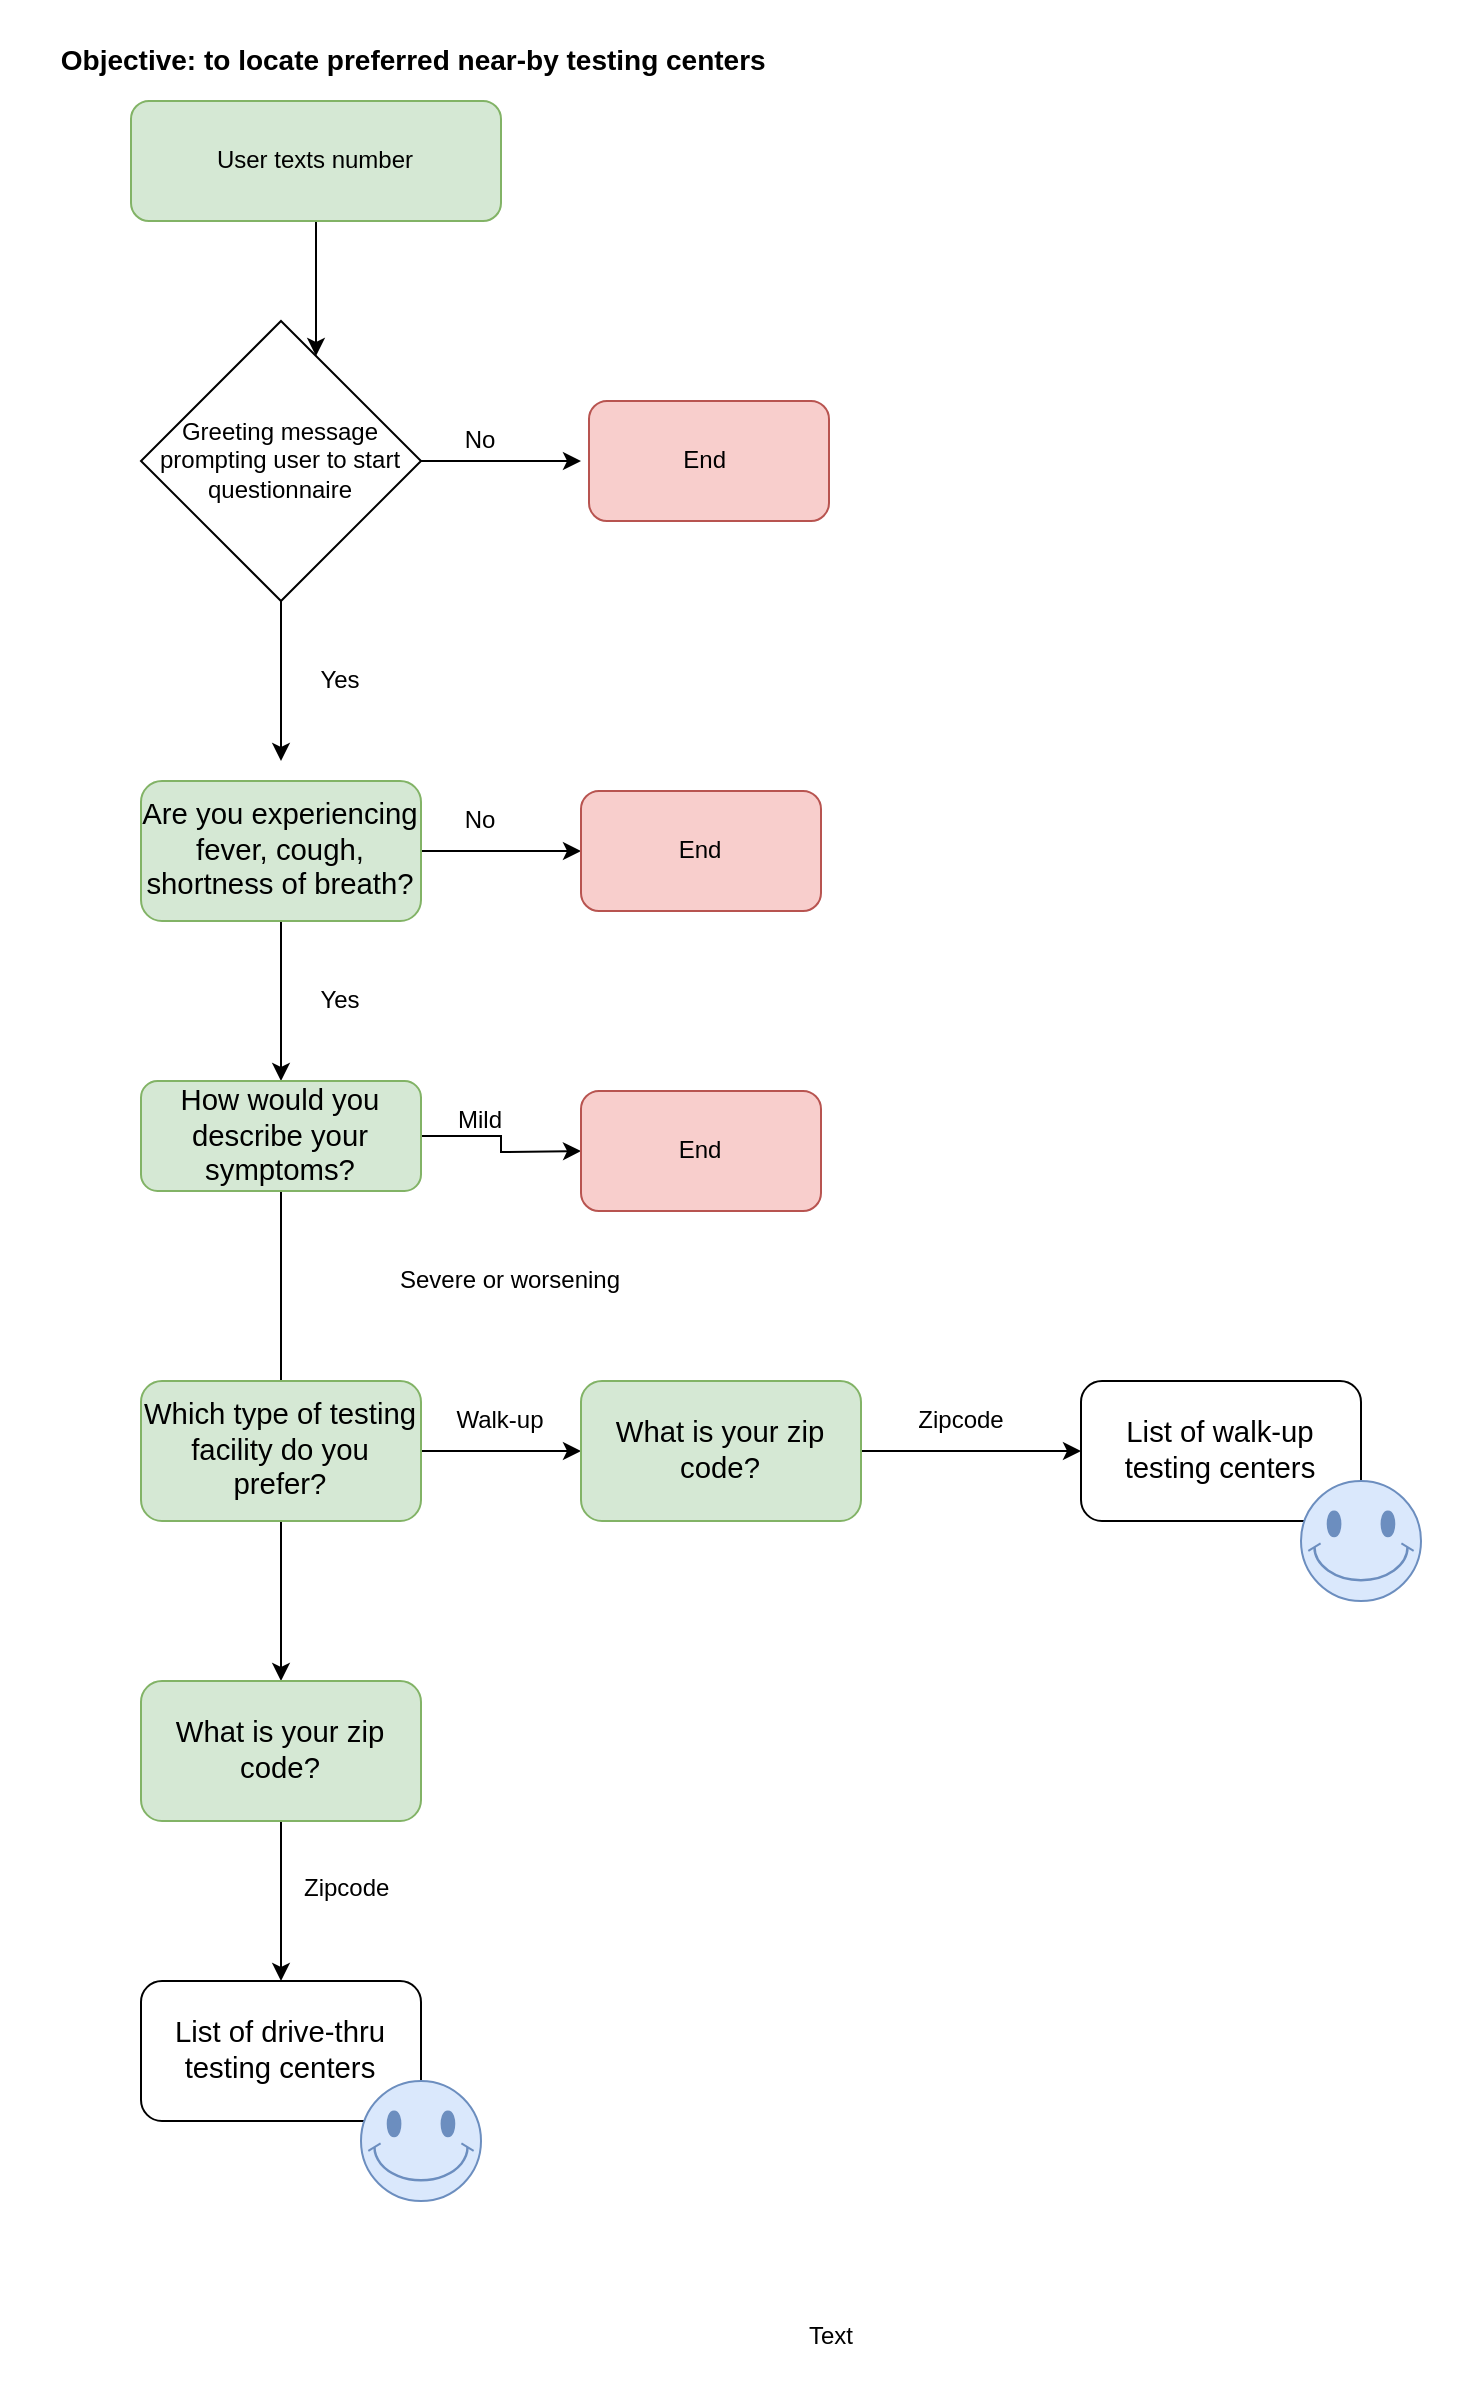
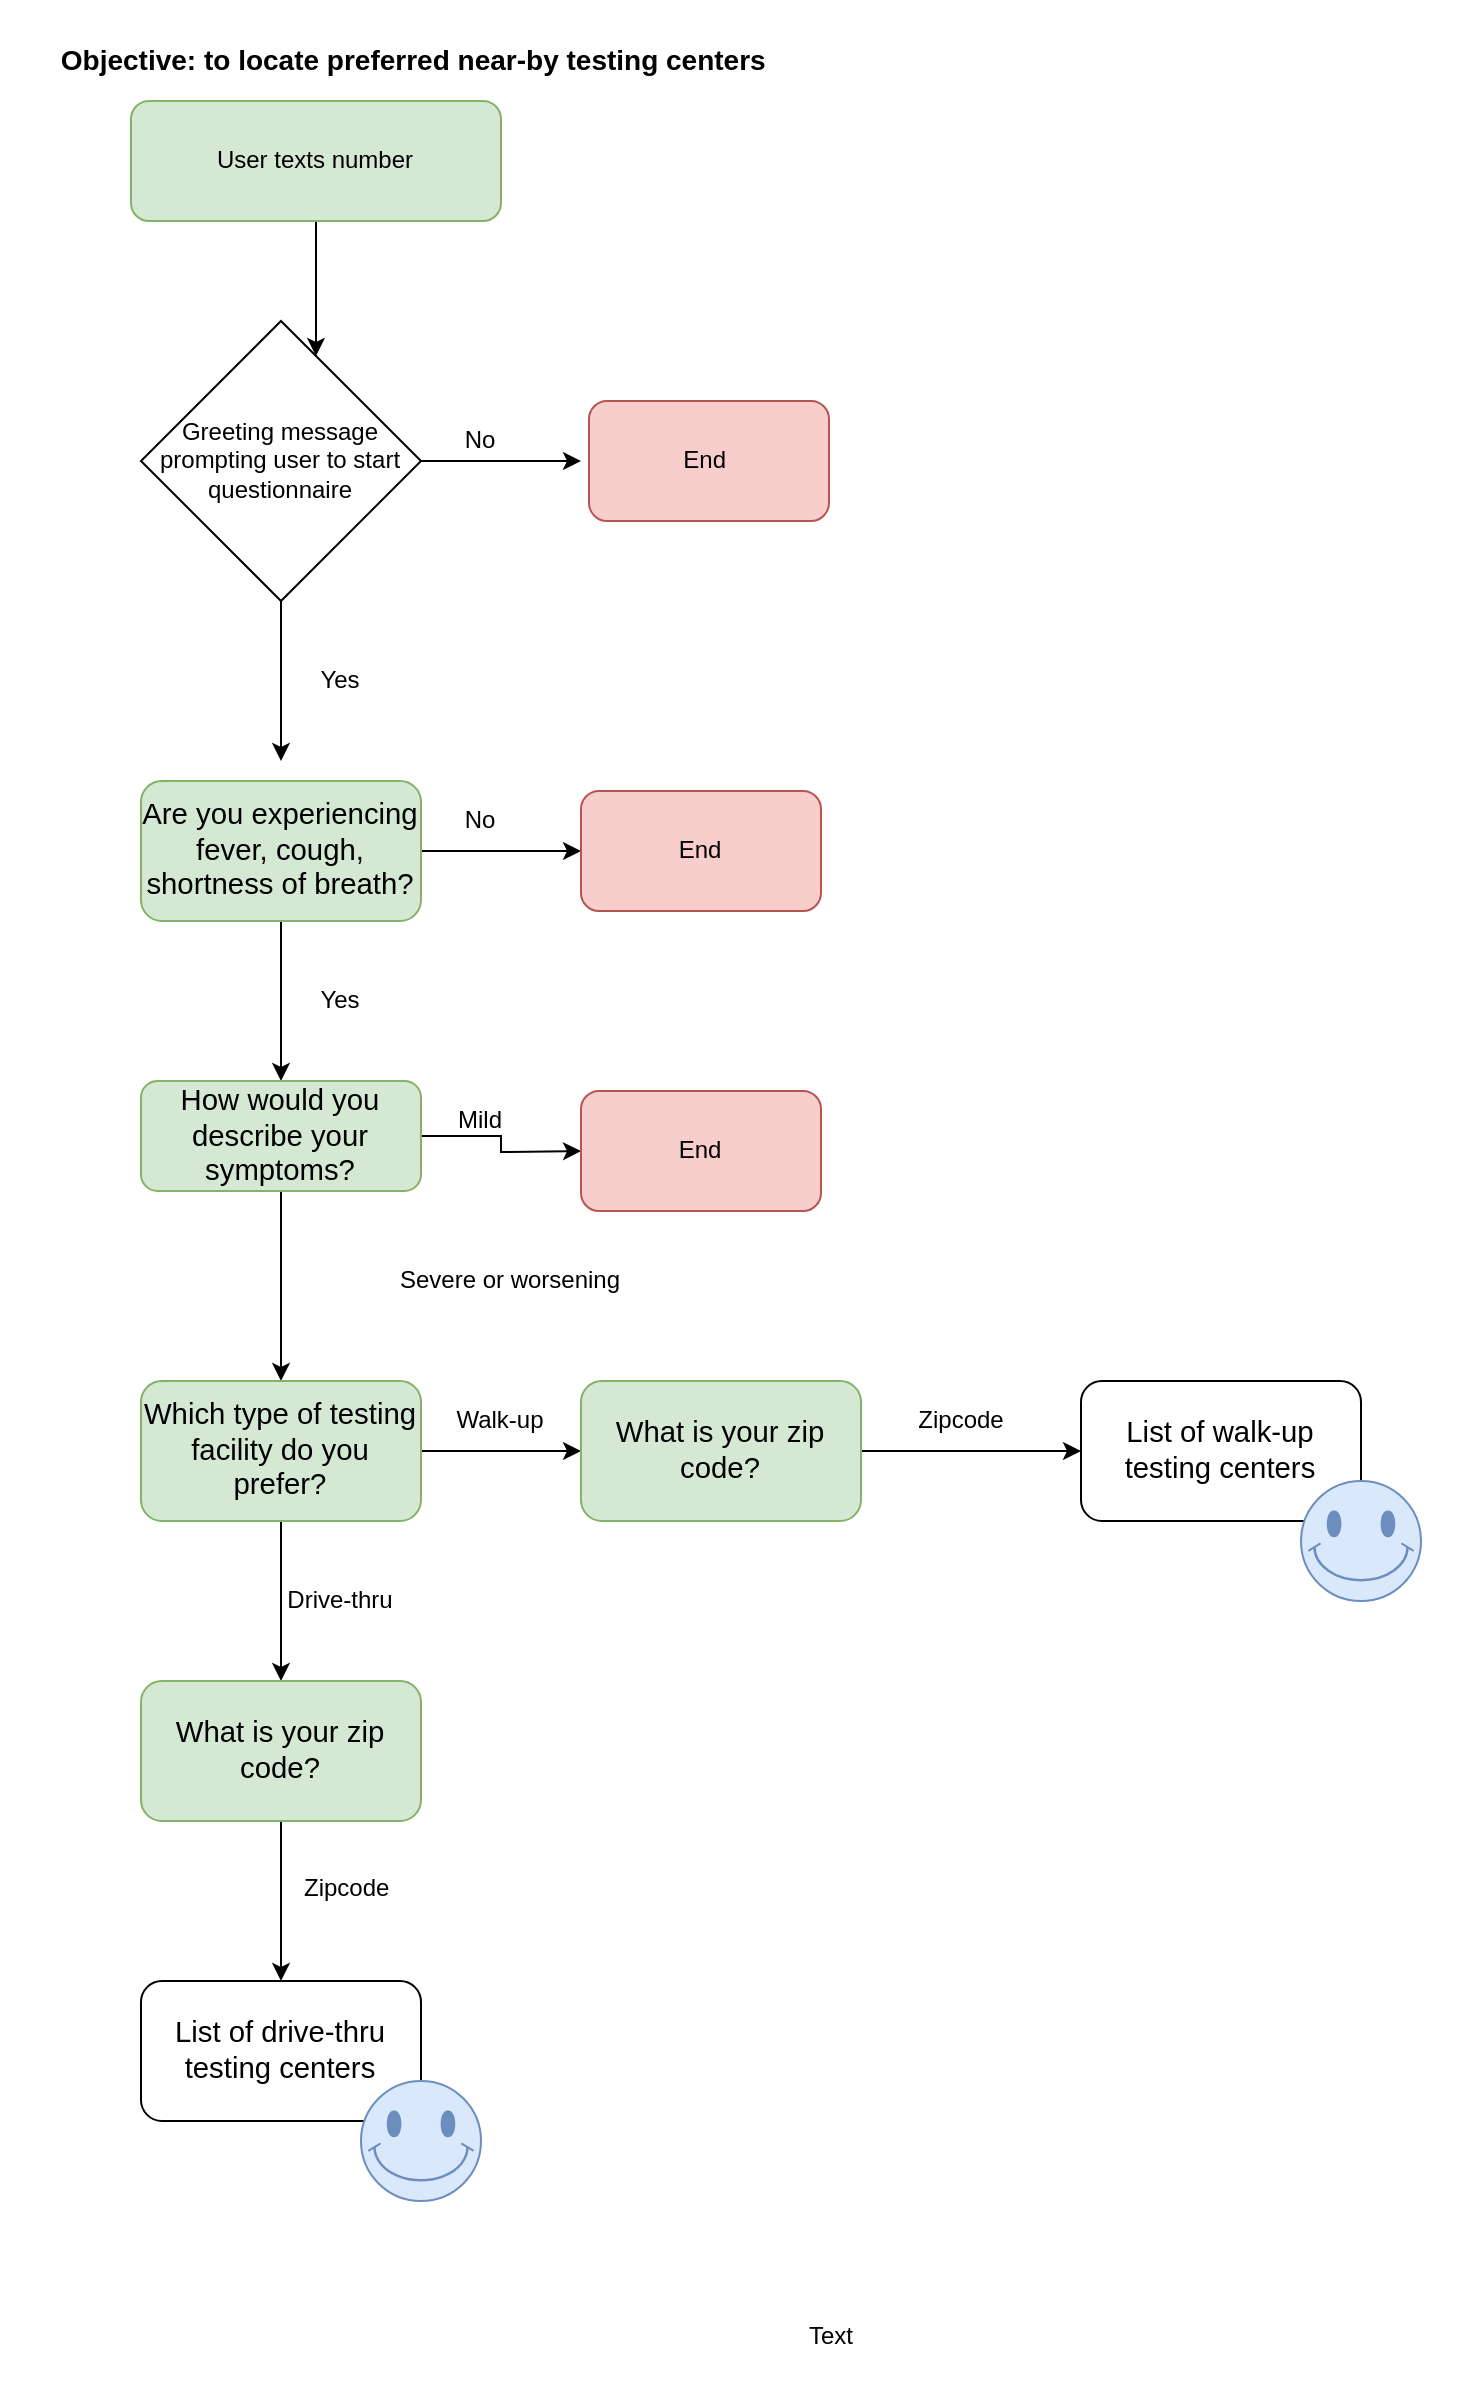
edge "How would you describe your symptoms?" -- "Which type of testing facility do you prefer?": arrowhead none -> classic
node "Drive-thru": added
